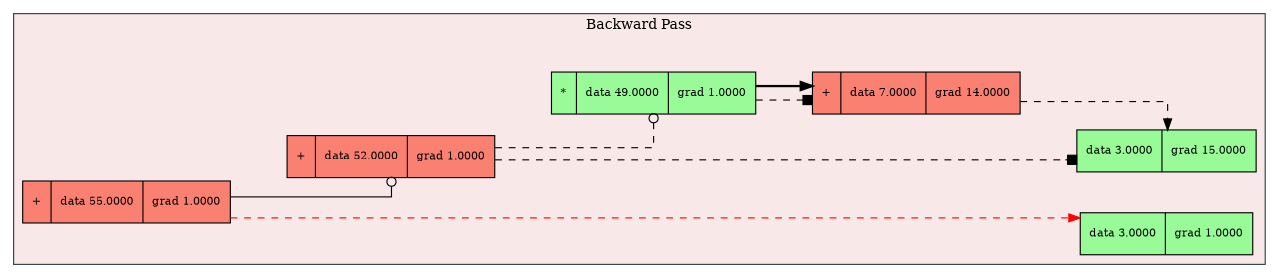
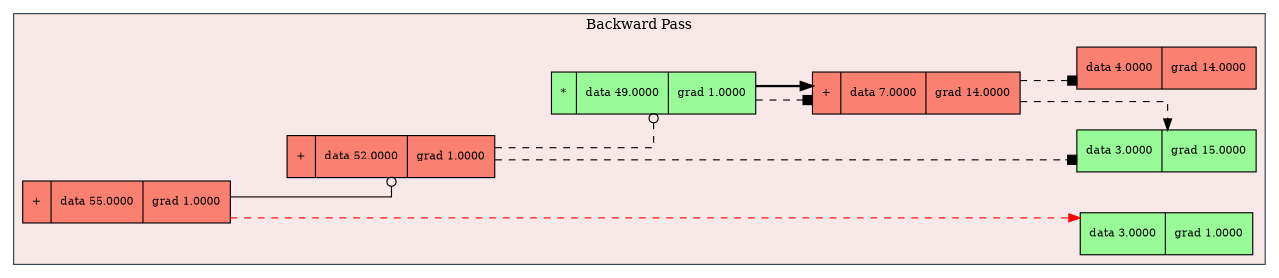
node "data 4.0000": added
